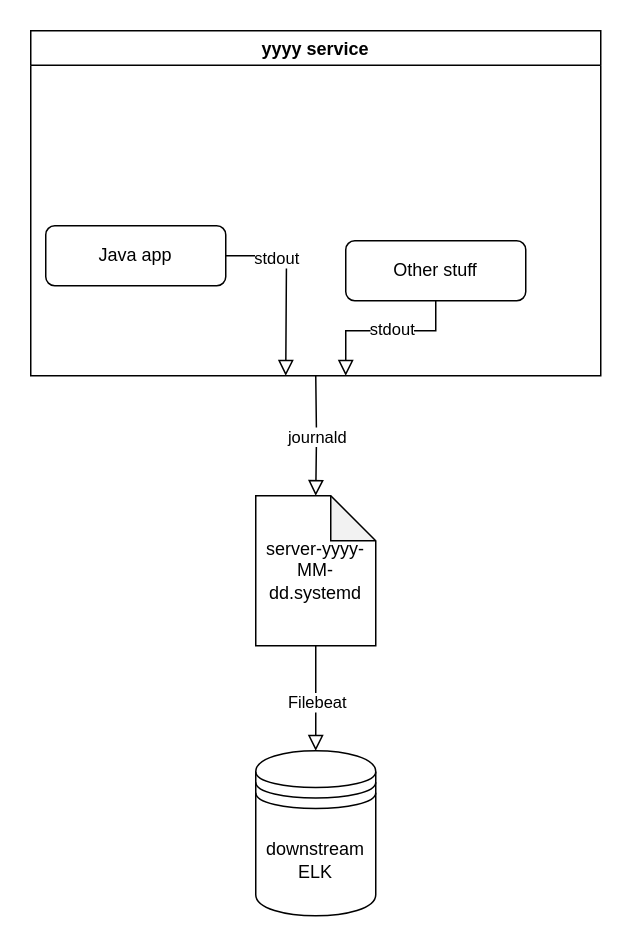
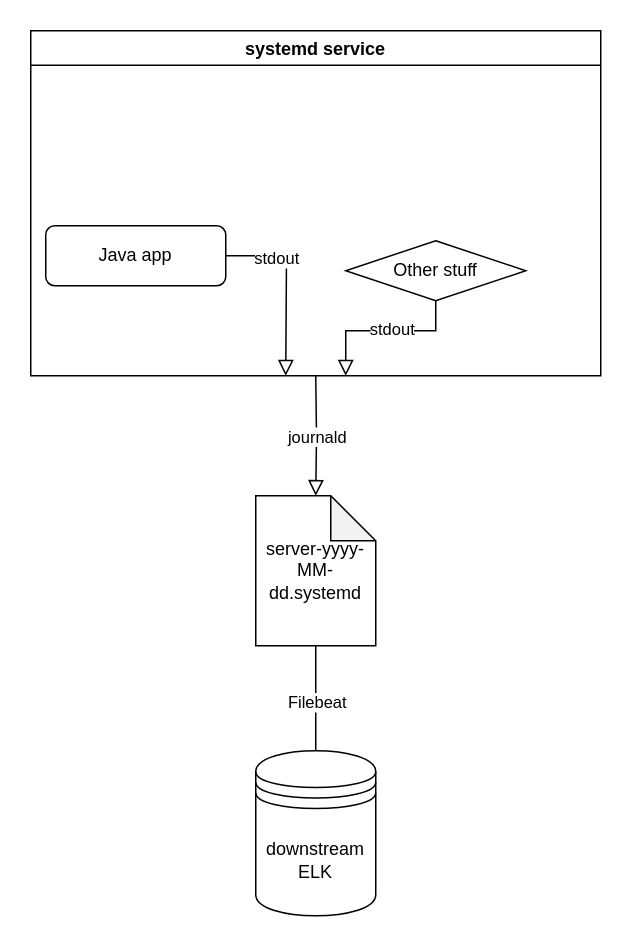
node "yyyy service": label "yyyy service" -> "systemd service"
node "Other stuff": shape rounded rectangle -> diamond
edge "server-yyyy-MM-dd.systemd" -> "downstream ELK": arrowhead block -> none
